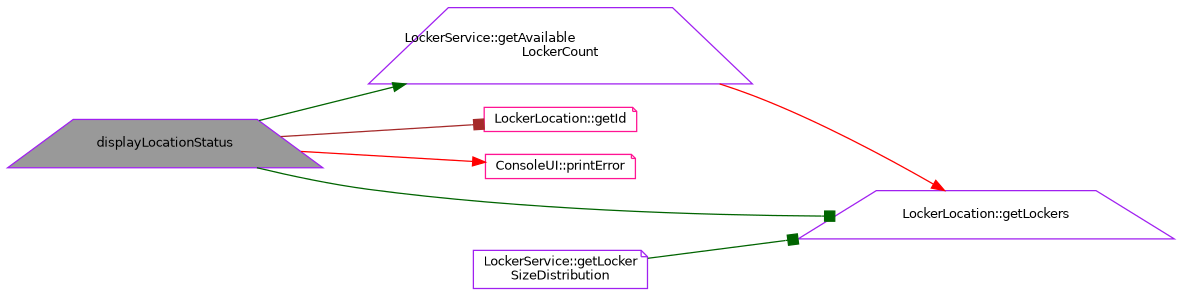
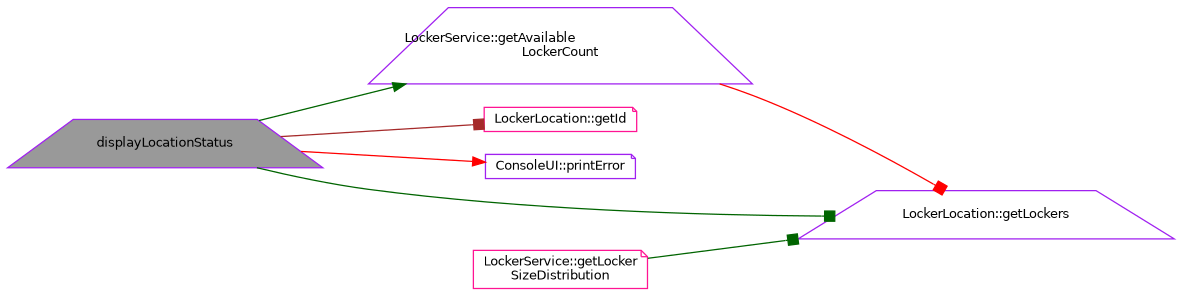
edge "LockerService::getAvailable LockerCount" -> "LockerLocation::getLockers": arrowhead normal -> box
node "ConsoleUI::printError": color deeppink -> purple
node "LockerService::getLocker SizeDistribution": color purple -> deeppink
